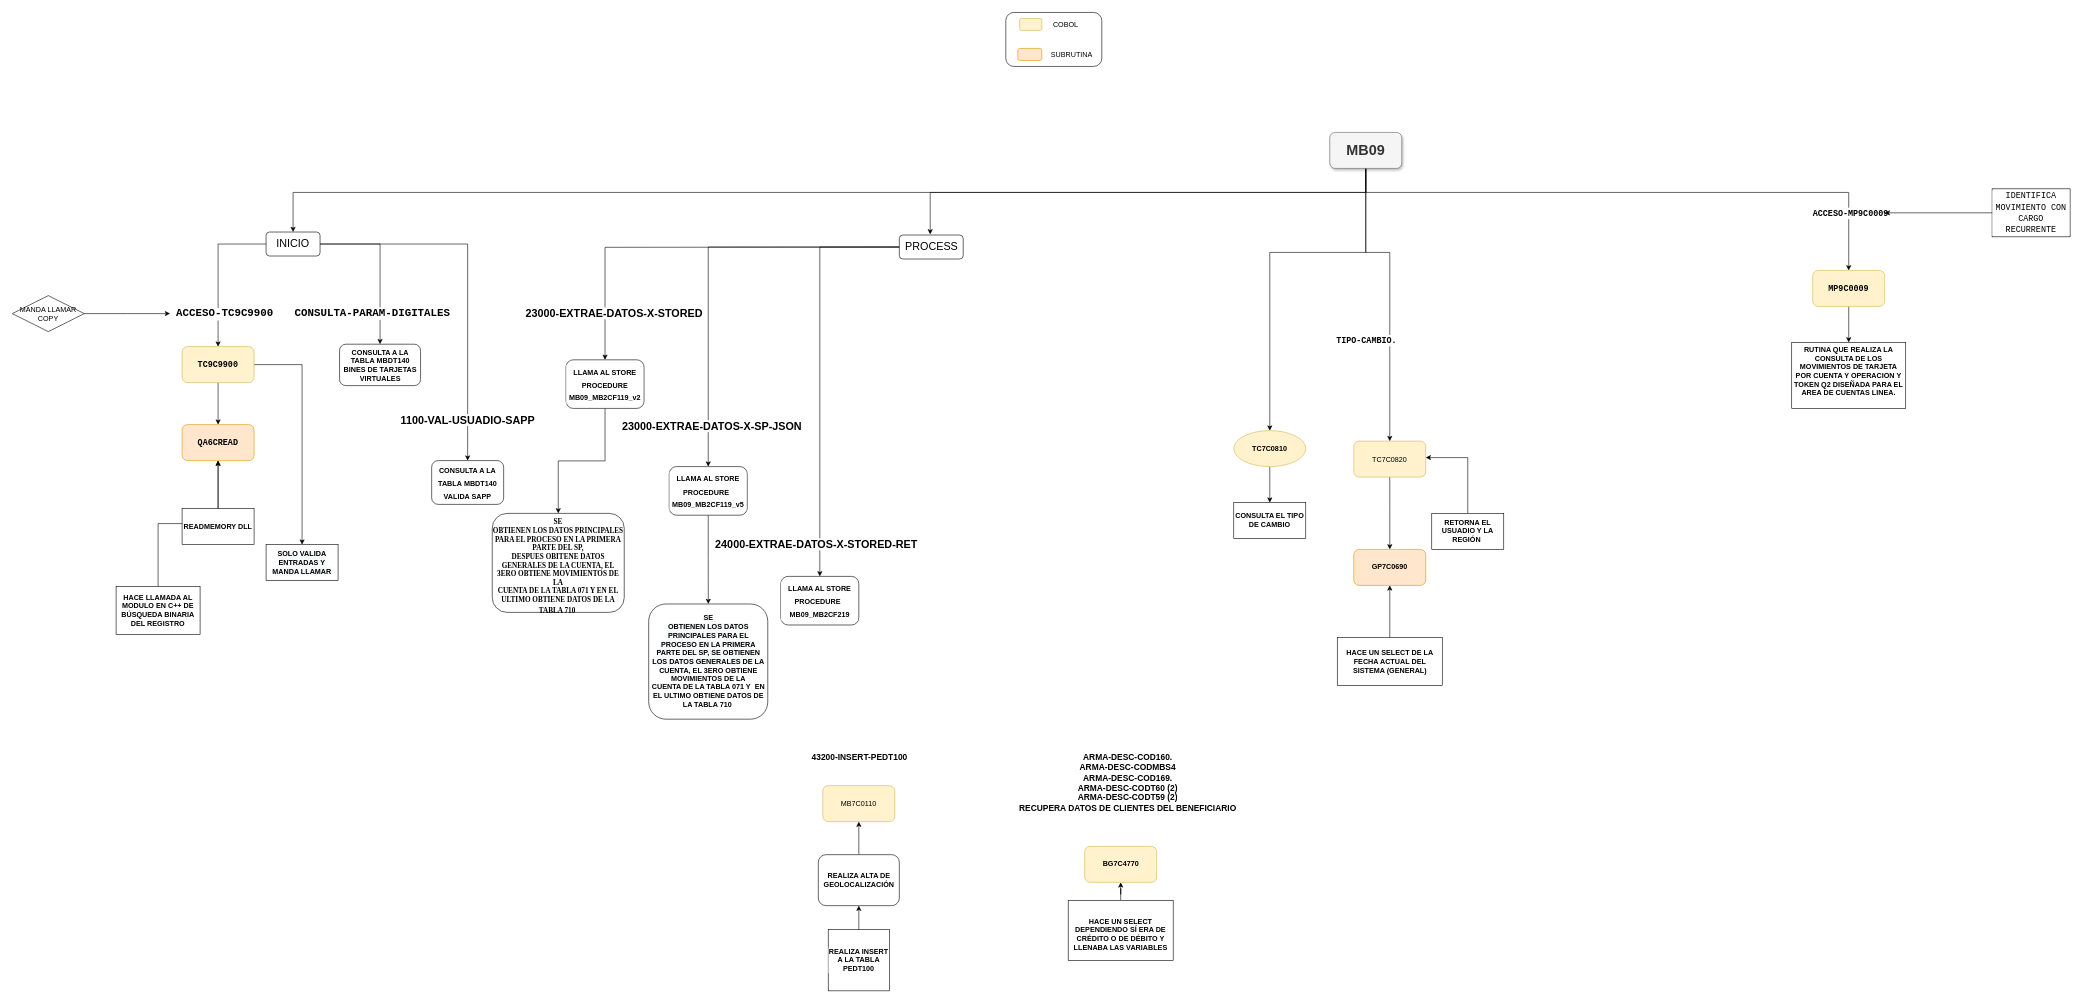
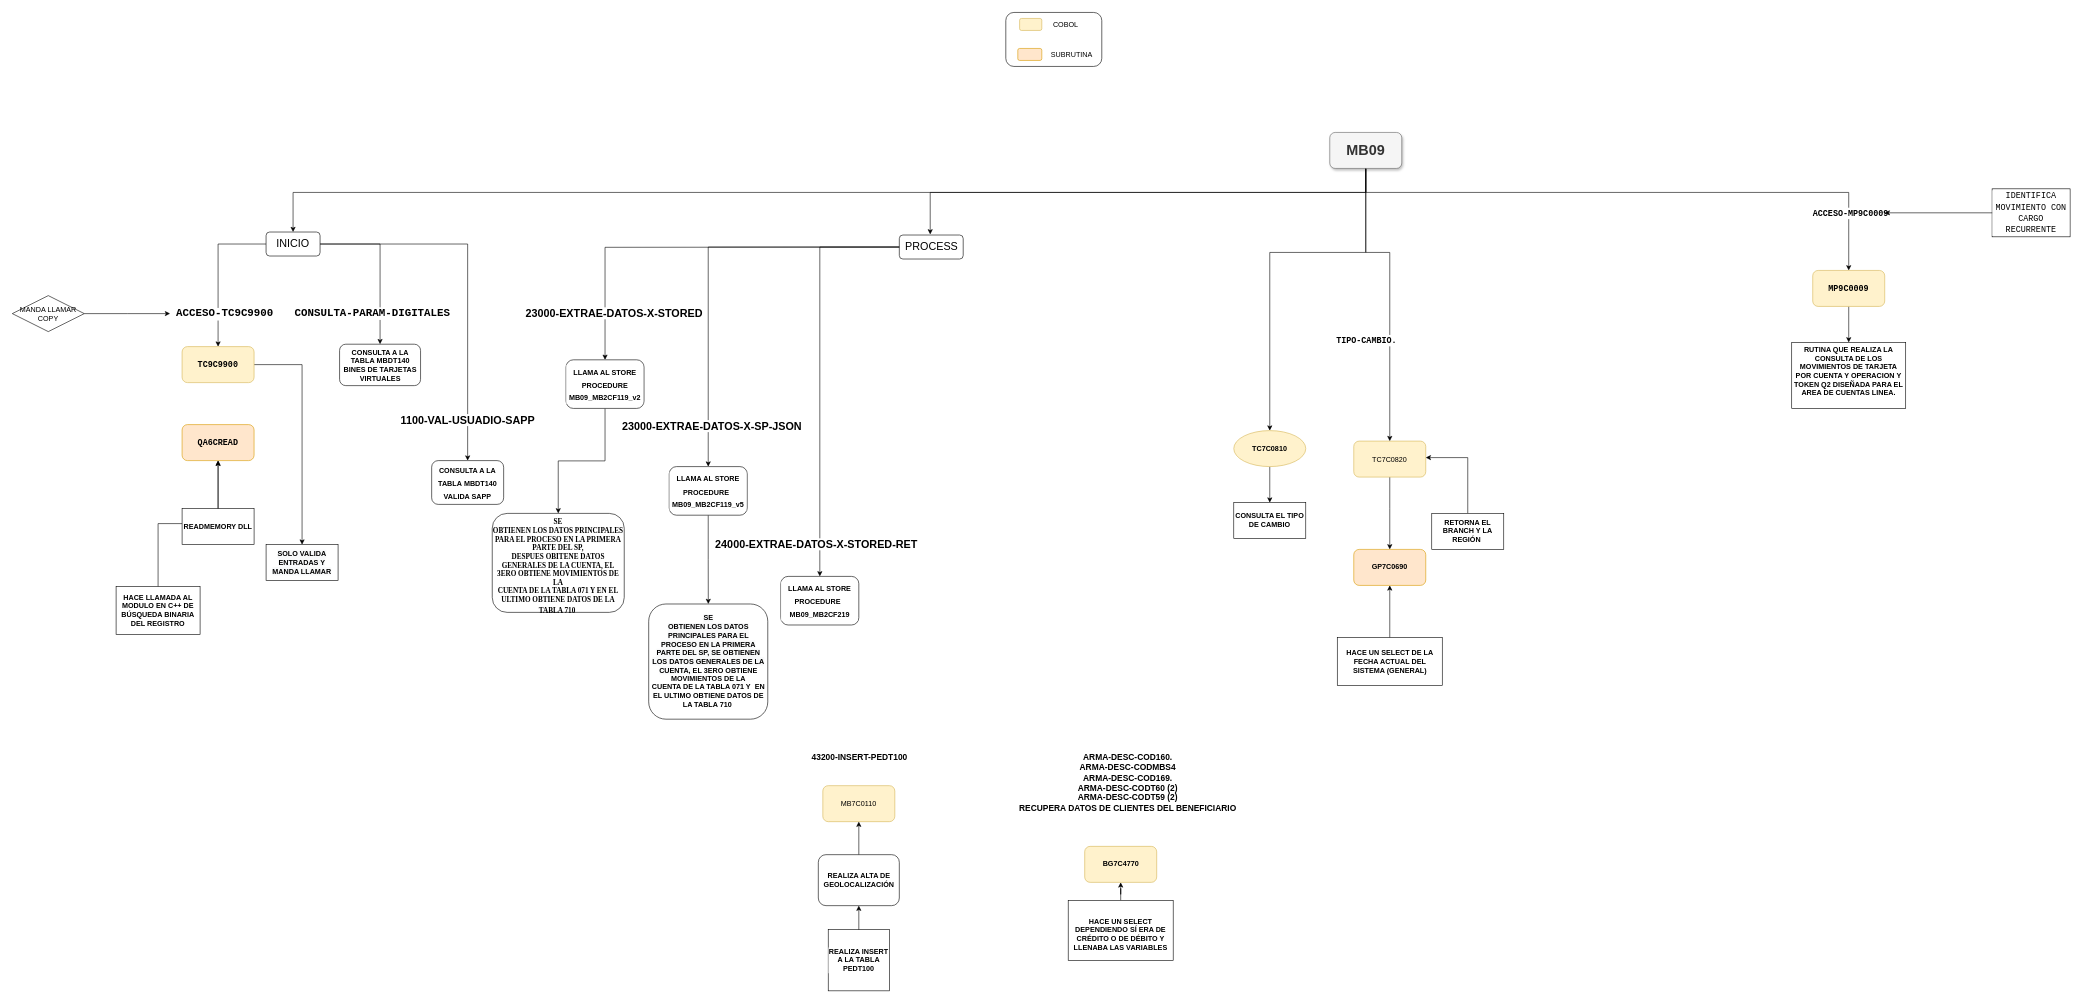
edge "TC9C9900" -> "QA6CREAD": removed
node "RETORNA EL USUADIO Y LA REGIÓN": label "RETORNA EL USUADIO Y LA REGIÓN" -> "RETORNA EL BRANCH Y LA REGIÓN"
